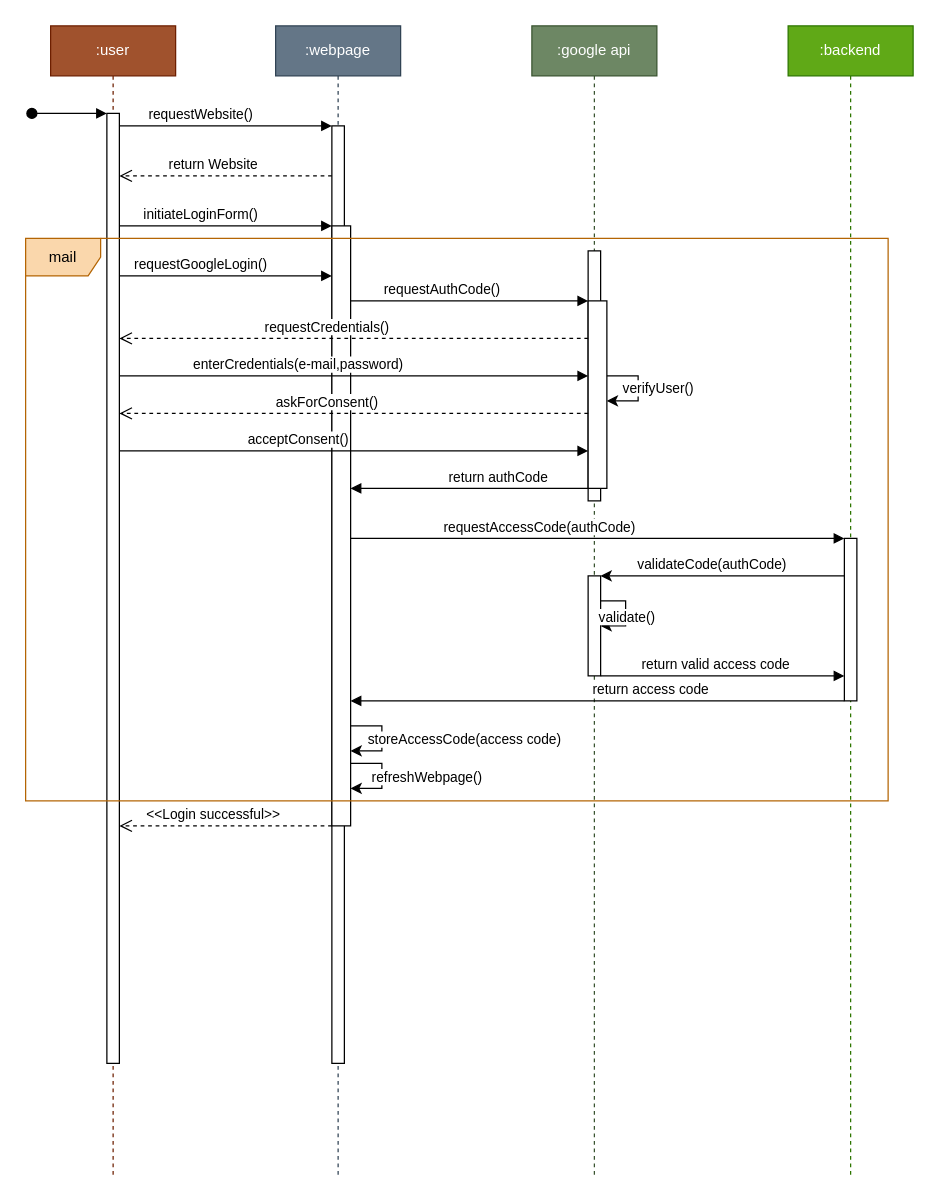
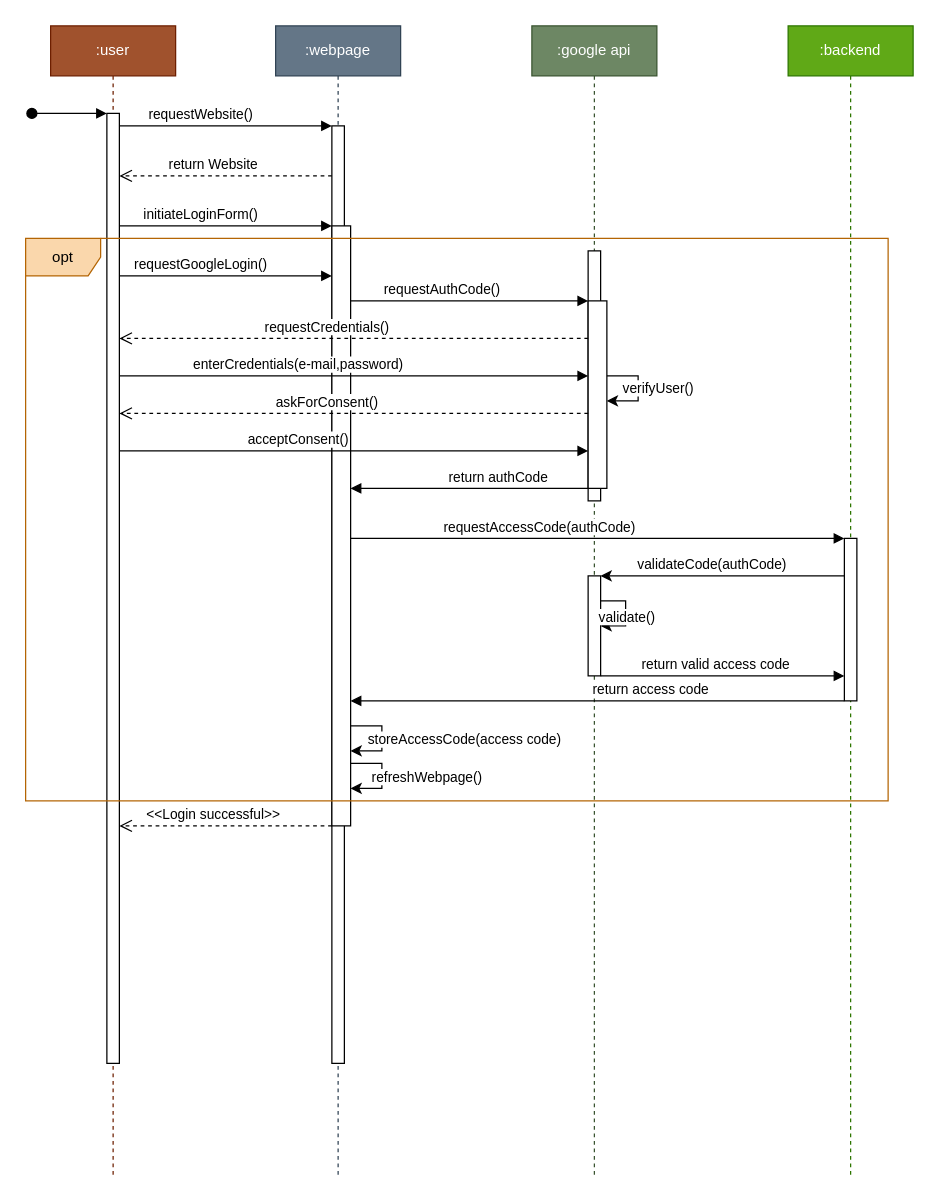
node "mail": label "mail" -> "opt"
